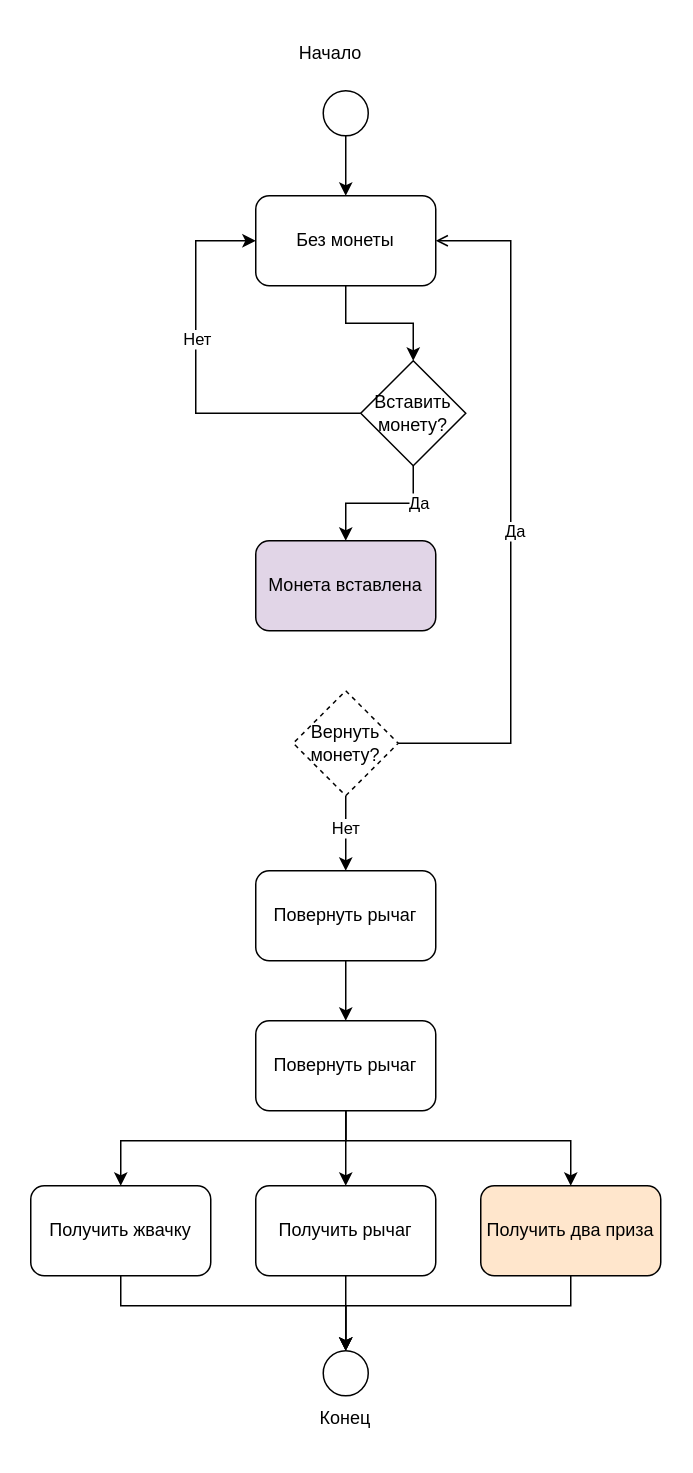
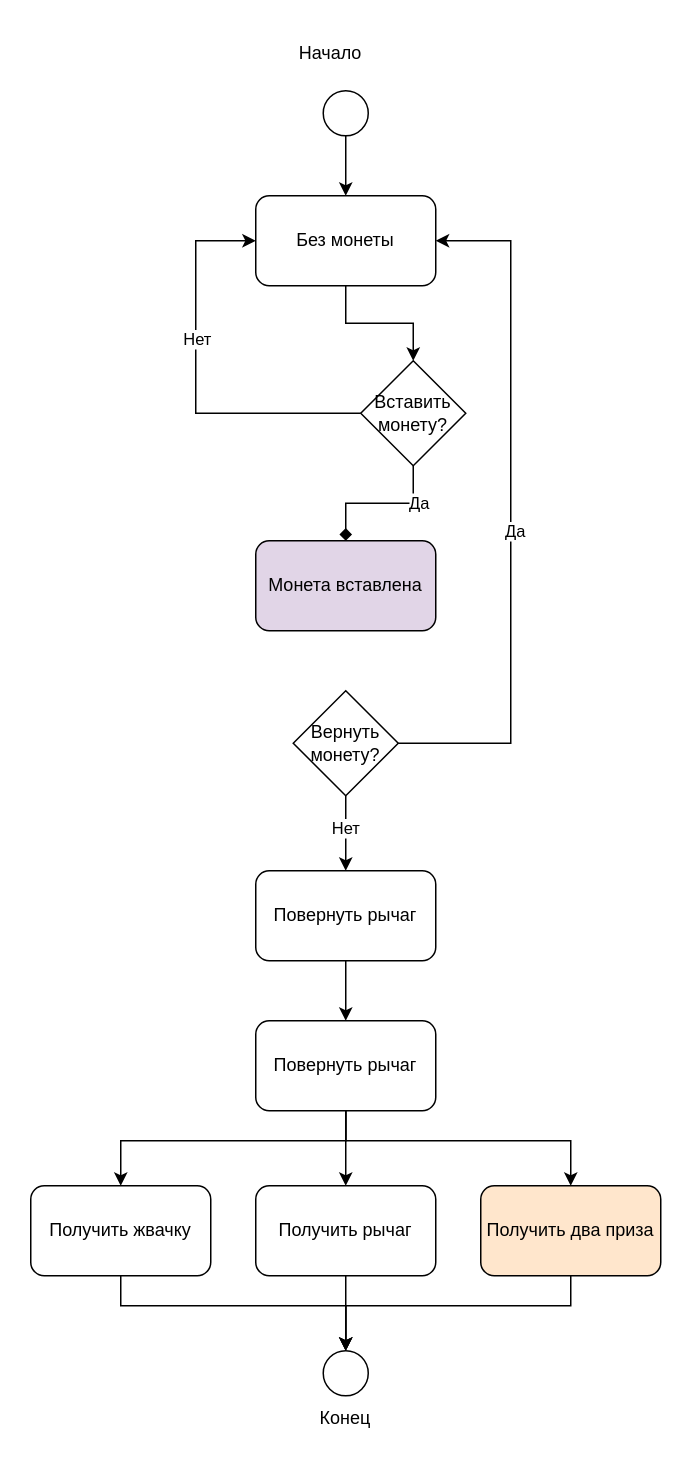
edge "Вернуть монету?" -> "Без монеты": arrowhead open -> classic
edge "Вставить монету?" -> "Монета вставлена": arrowhead classic -> diamond
node "Вернуть монету?": style dashed -> solid
